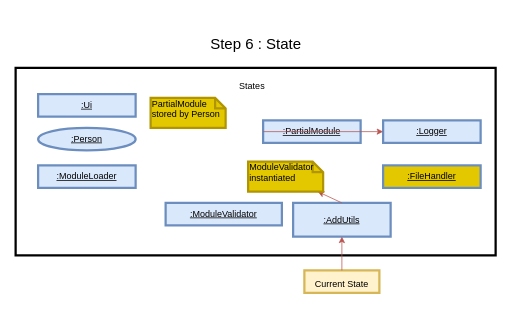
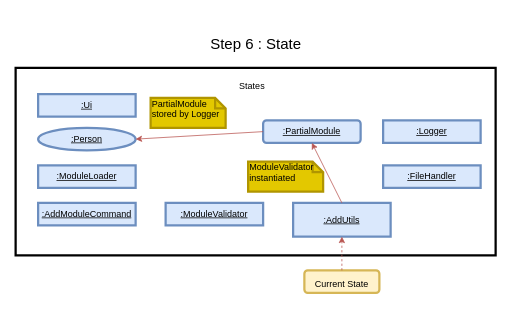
node "PartialModule stored by Person": label "PartialModule stored by Person" -> "PartialModule stored by Logger"
node ":PartialModule": shape rectangle -> rounded rectangle
edge ":PartialModule" -> ":Logger": now ":PartialModule" -> ":Person"
node ":FileHandler": fillcolor #e3c800 -> #dae8fc
edge ":AddUtils" -> "ModuleValidator instantiated": now ":AddUtils" -> ":PartialModule"
node ":AddModuleCommand": added
node ":ModuleValidator": size 116x23 -> 98x23
edge "Current State" -> ":AddUtils": style solid -> dashed
node "Current State": shape rectangle -> rounded rectangle
